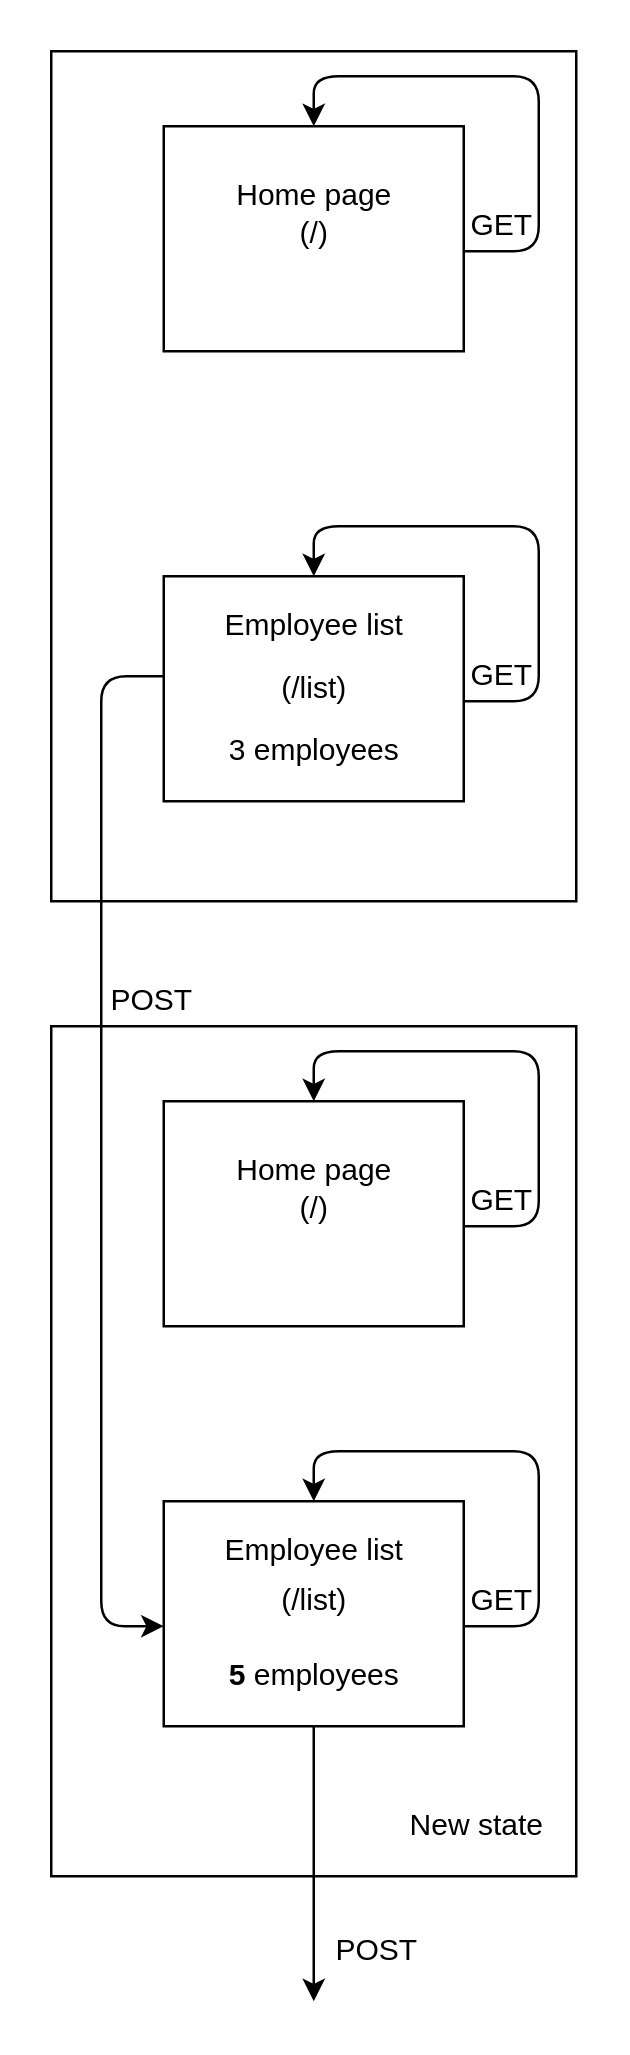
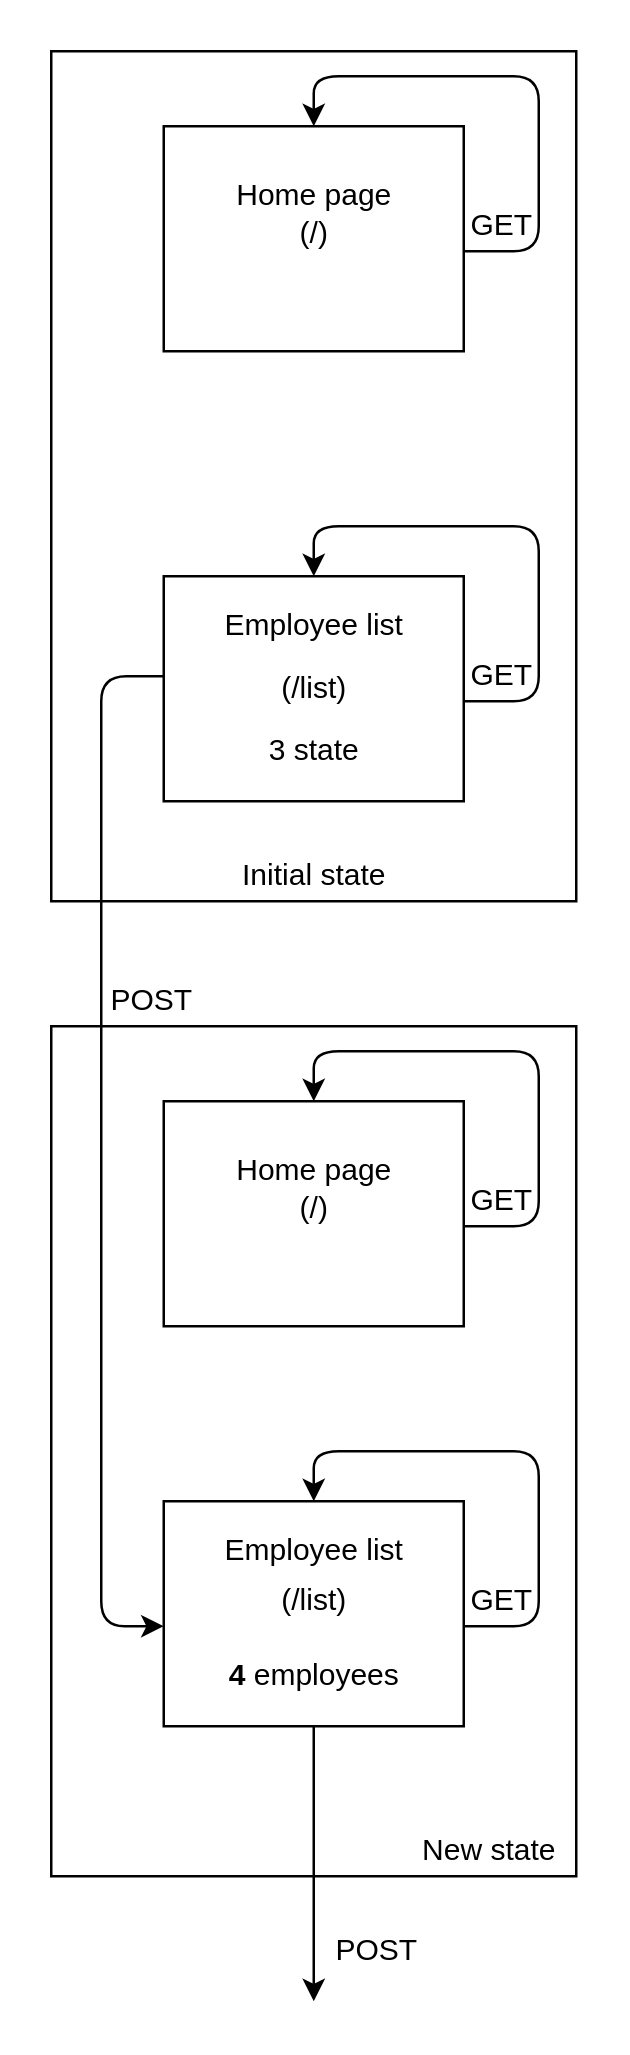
node "3 employees": label "3 employees" -> "3 state"
node "Initial state": added
node "5 employees": label "5 employees" -> "4 employees"
node "New state": moved (476, 1826) -> (489, 1851)
